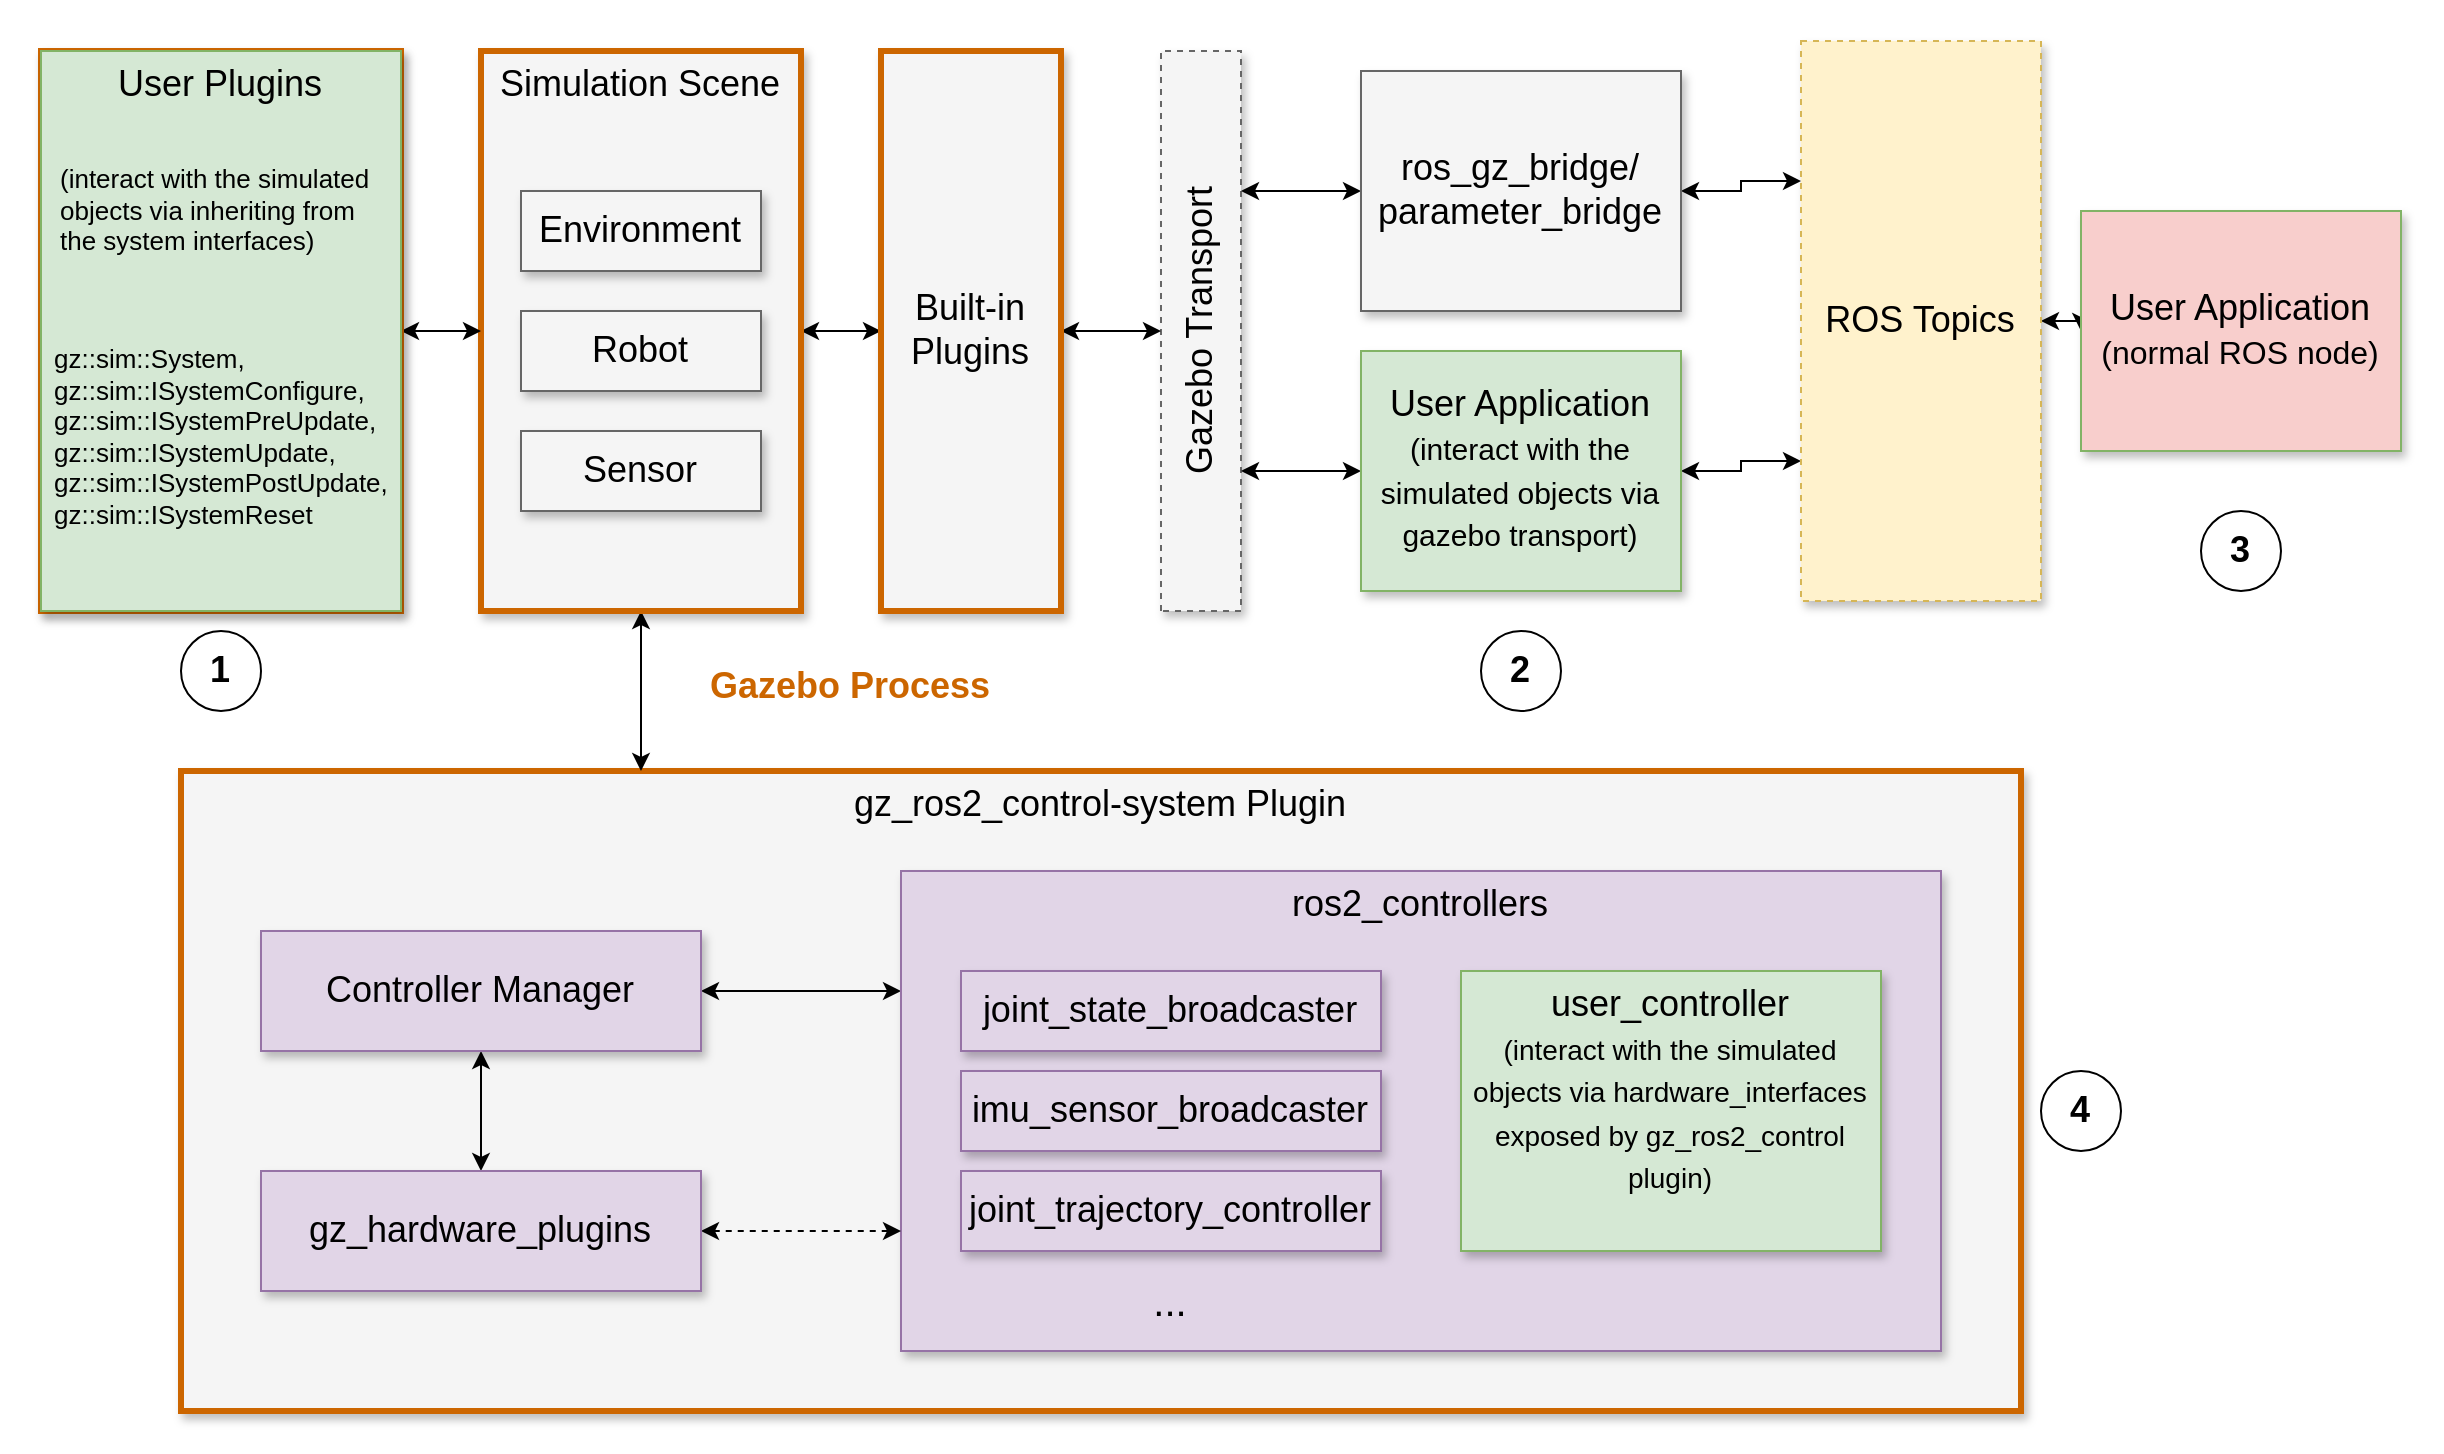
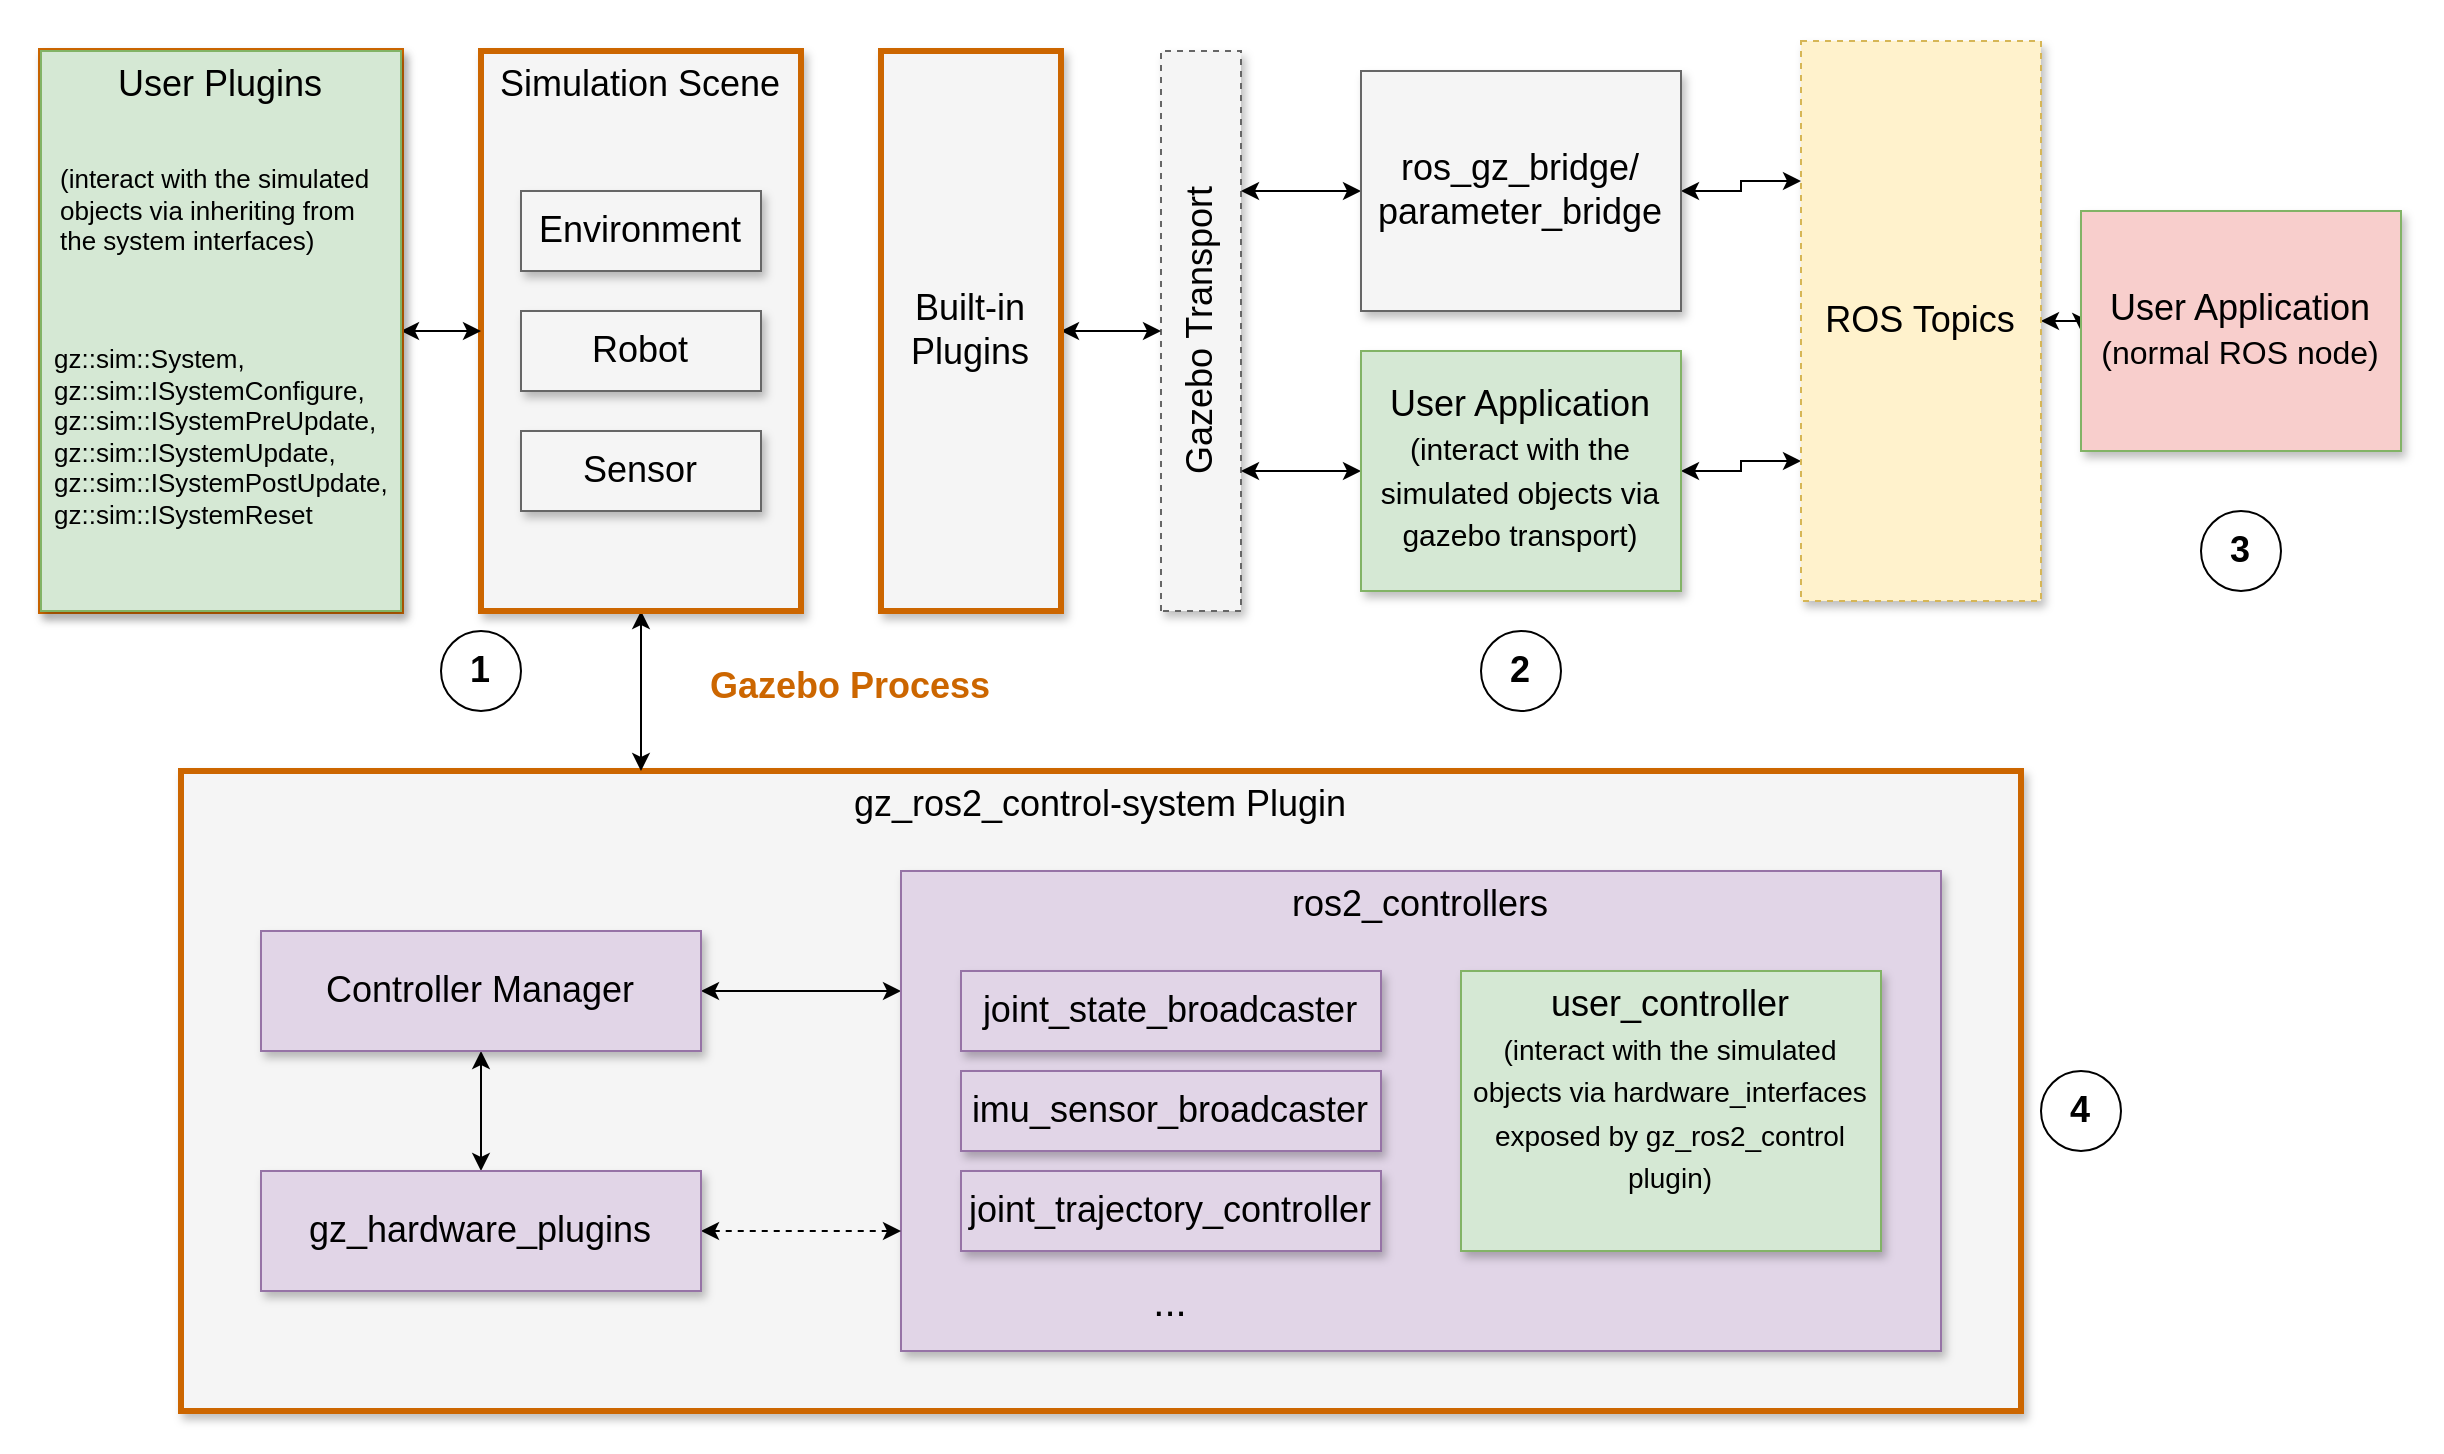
edge "Simulation Scene" -- "Built-in Plugins": removed
node "1": moved (221, 671) -> (481, 671)
